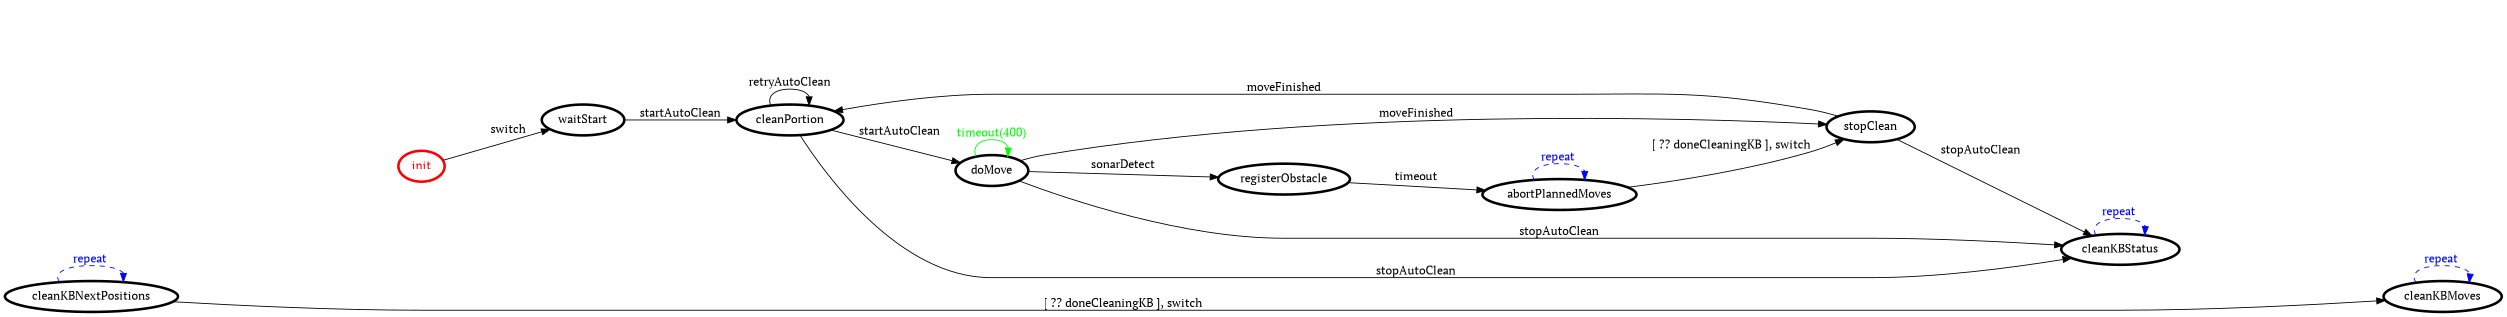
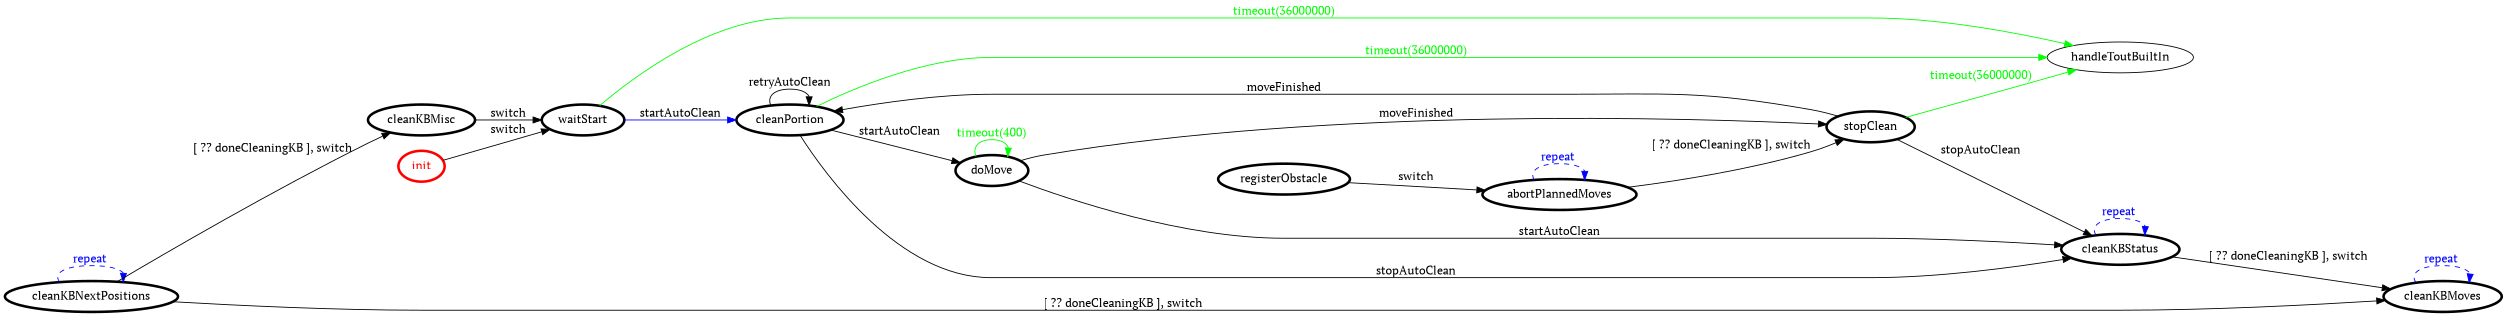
node "handleToutBuiltIn": added
node "cleanKBMisc": added
edge "waitStart" -> "cleanPortion": color black -> blue
edge "doMove" -> "registerObstacle": removed, label "sonarDetect"
edge "registerObstacle" -> "abortPlannedMoves": label "timeout" -> "switch"
edge "doMove" -> "cleanKBStatus": label "stopAutoClean" -> "startAutoClean"
edge "cleanKBStatus" -> "cleanKBMoves": added, label "[ ?? doneCleaningKB ], switch"
